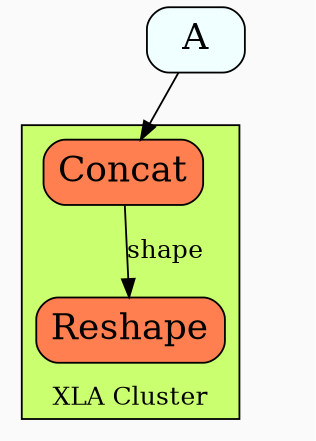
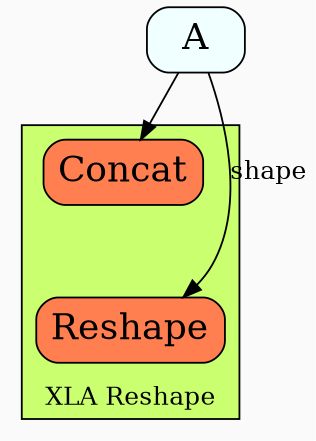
edge "Concat" -> "Reshape": now "A" -> "Reshape"
cluster "XLA Cluster": label "XLA Cluster" -> "XLA Reshape"
